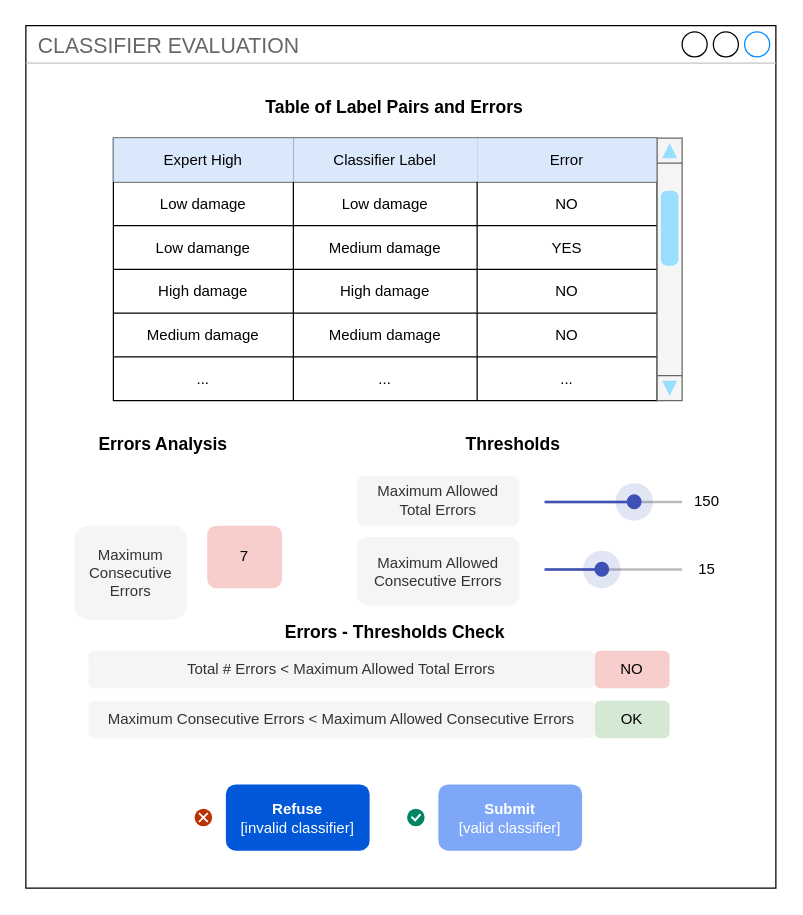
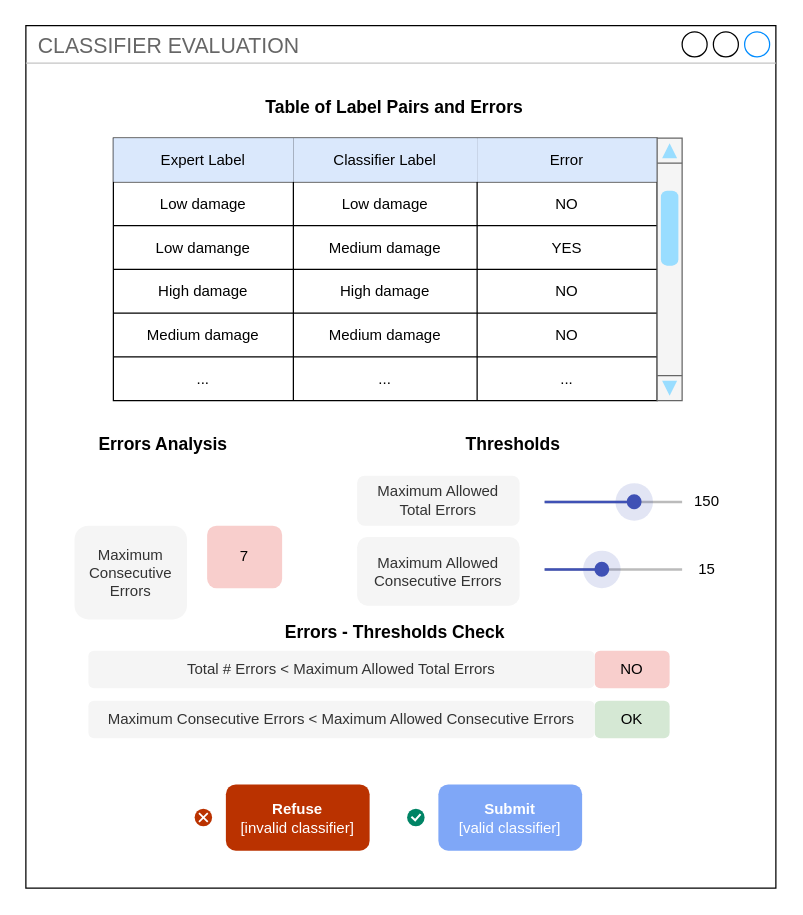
node "Expert High": label "Expert High" -> "Expert Label"
node "Refuse [invalid classifier]": fillcolor #0057d8 -> #ba3200
